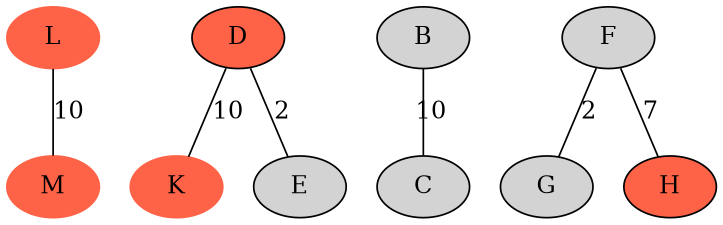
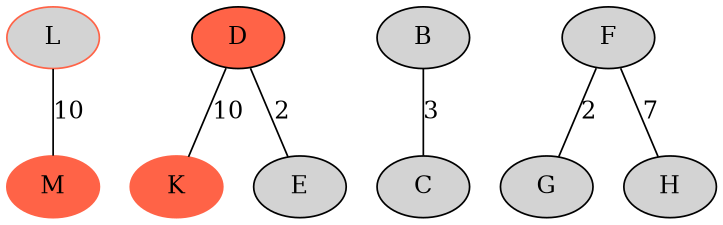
node "L": fillcolor tomato -> lightgrey
edge "B" -- "C": label "10" -> "3"
node "H": fillcolor tomato -> lightgrey
